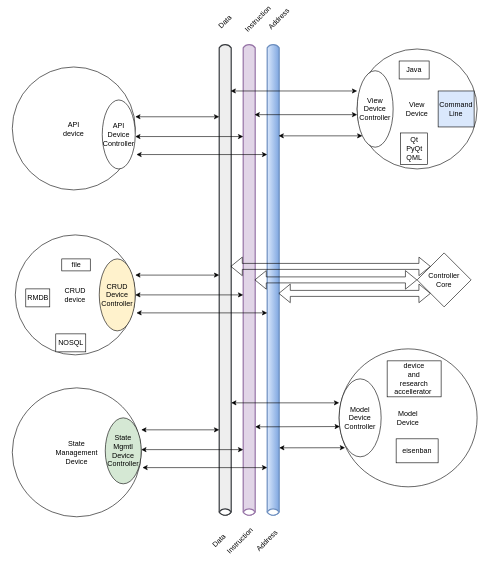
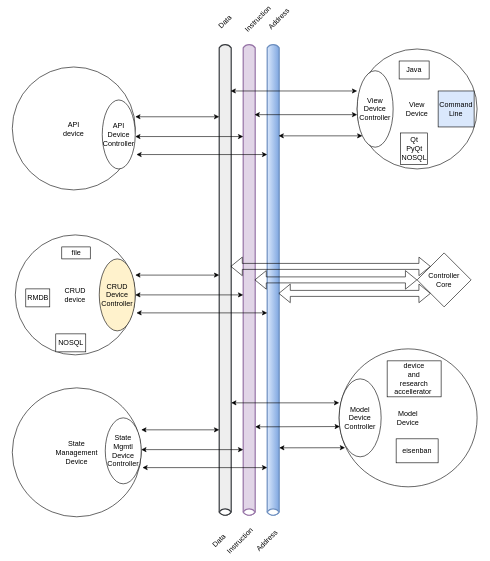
node "Qt PyQt QML": label "Qt PyQt QML" -> "Qt PyQt NOSQL"
node "file": moved (76, 265) -> (76, 253)
node "State Mgmtl Device Controller": fillcolor #d5e8d4 -> #ffffff
